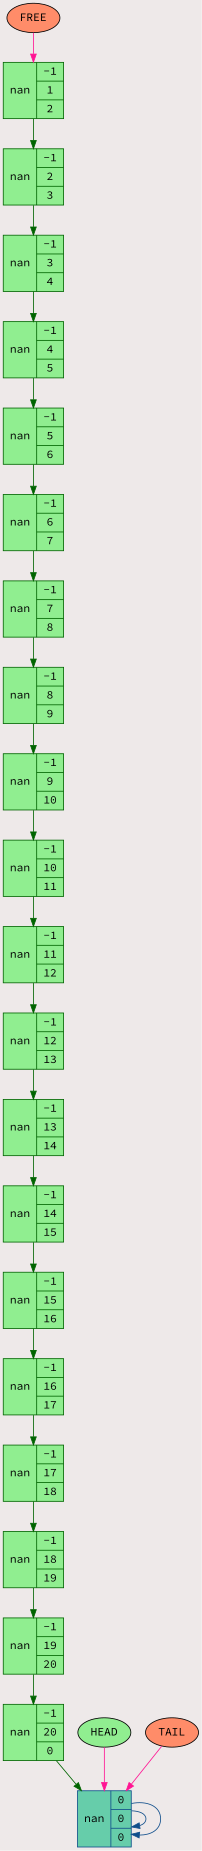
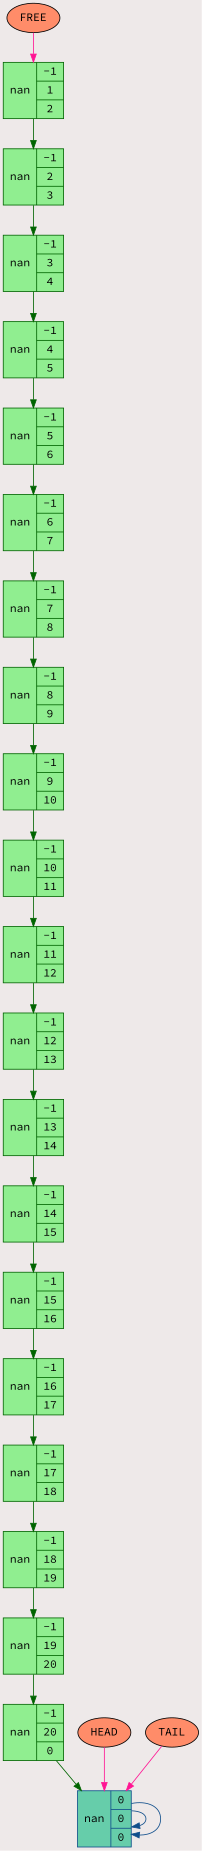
node "HEAD": fillcolor lightgreen -> salmon1
